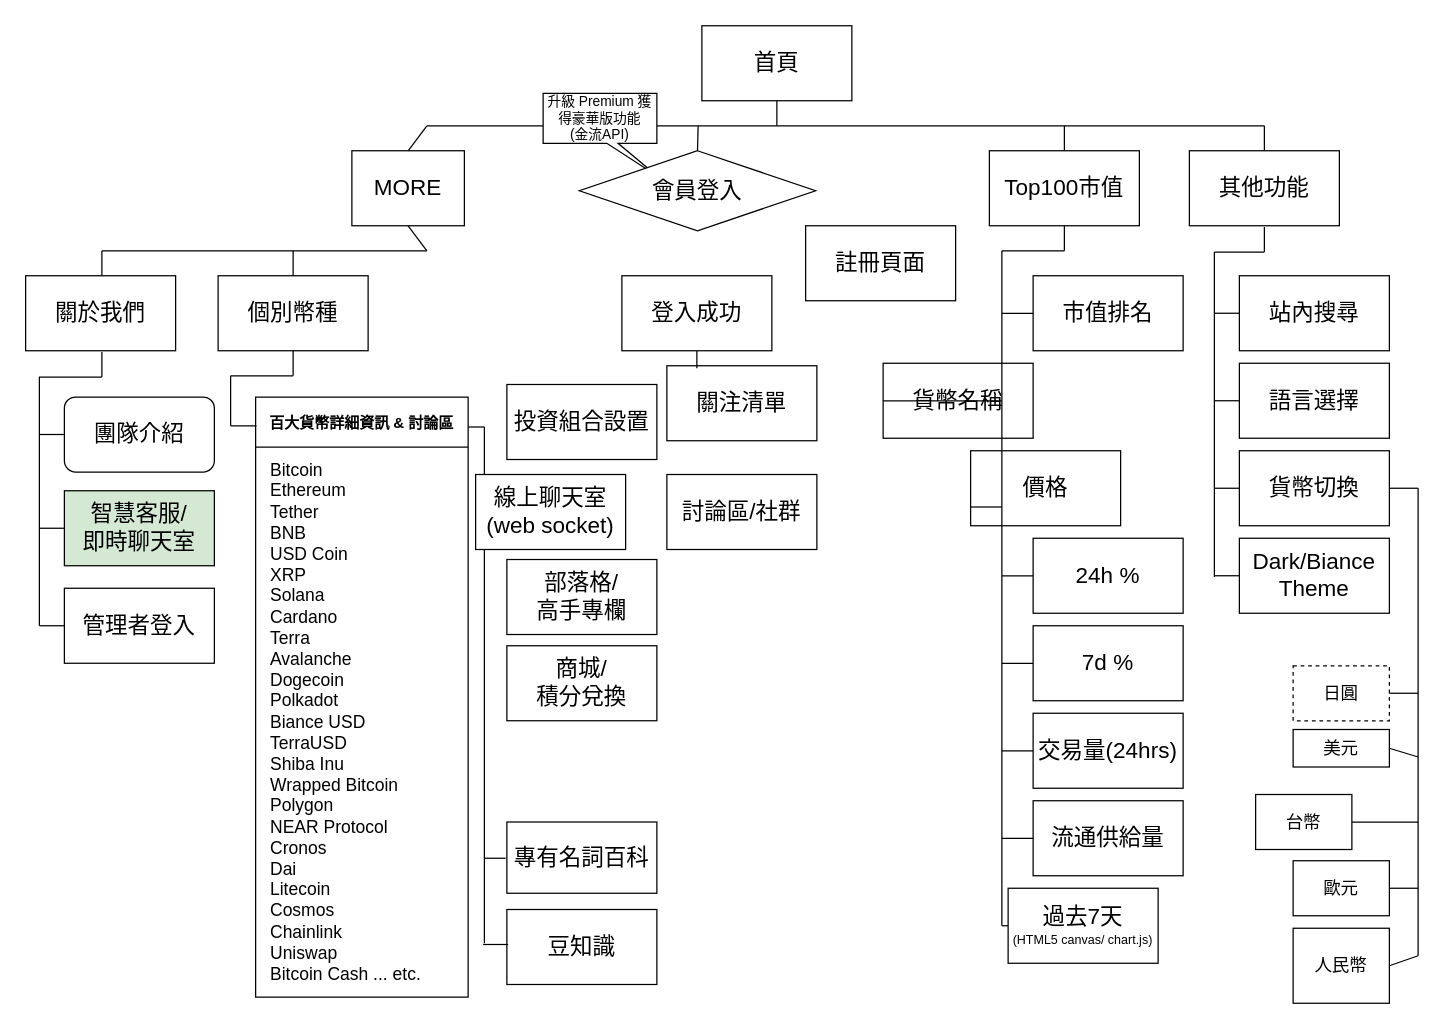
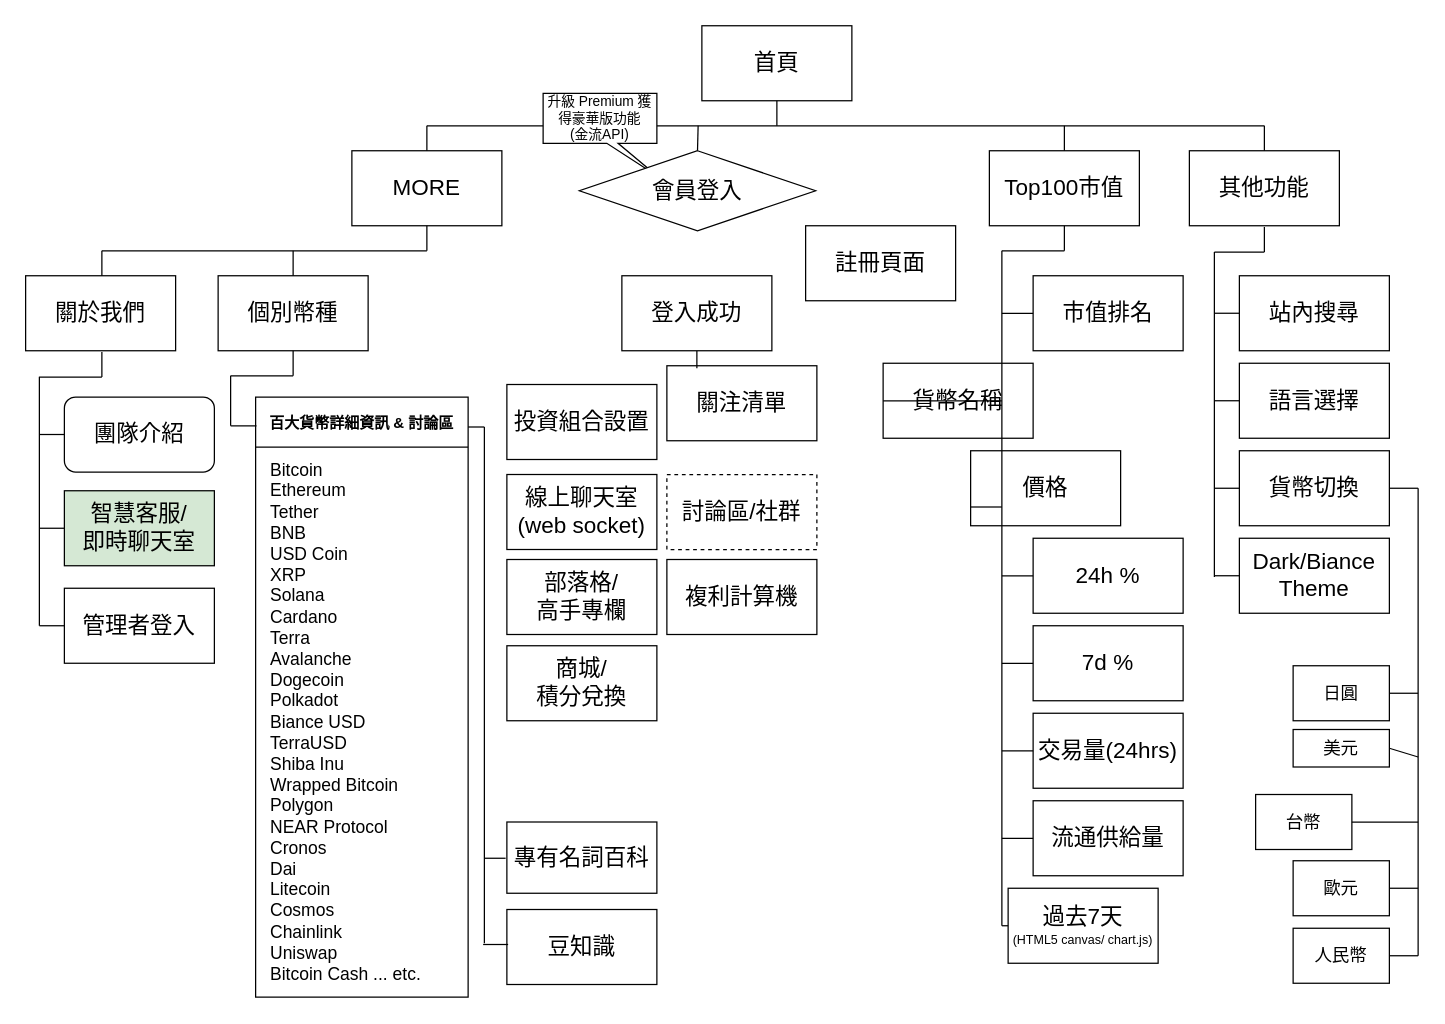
node "MORE": size 113x75 -> 150x75
node "線上聊天室 (web socket)": moved (551, 512) -> (582, 512)
node "討論區/社群": style solid -> dashed
node "複利計算機": added
node "日圓": style dashed -> solid
node "人民幣": size 96x75 -> 96x55
